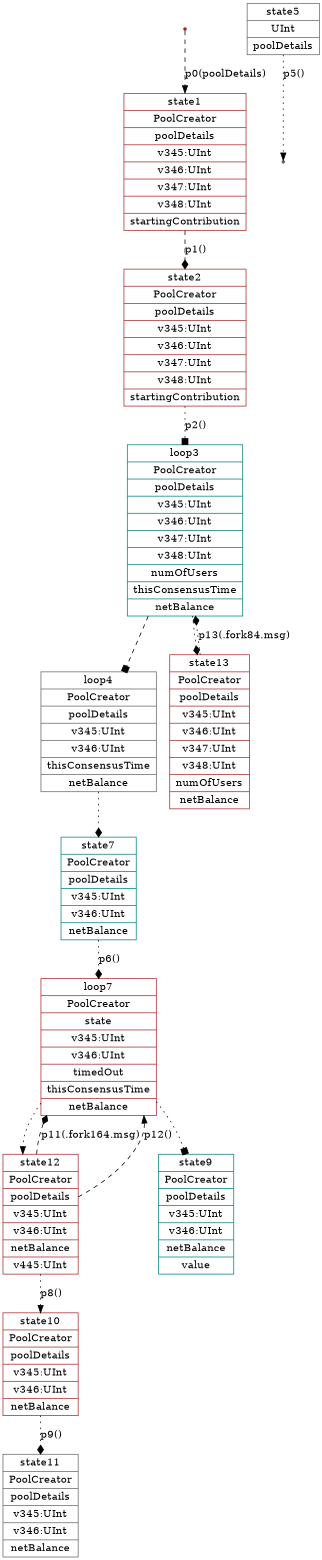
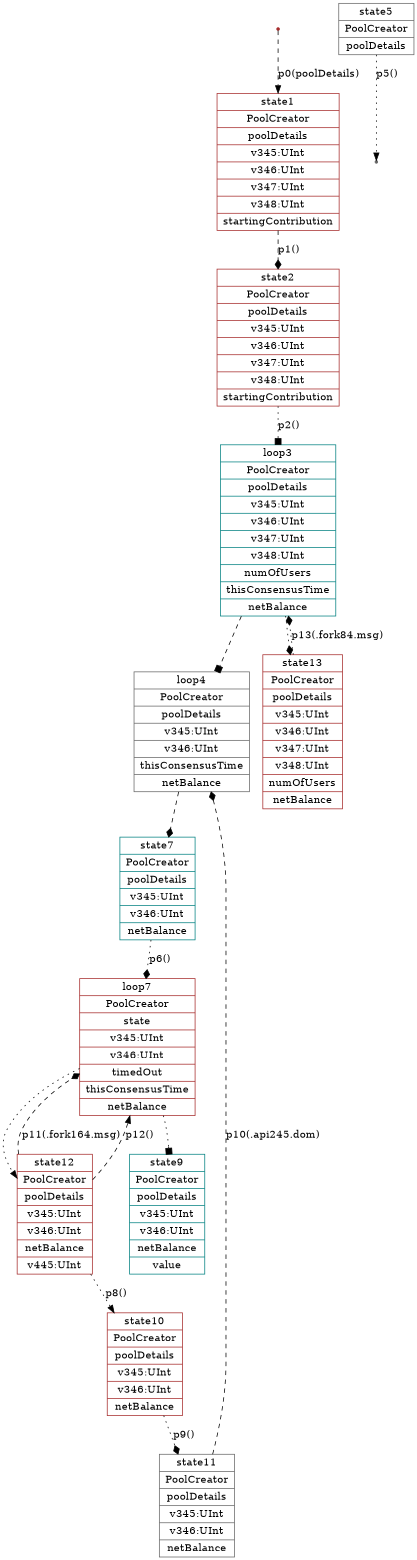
node "state5": text "UInt" -> "PoolCreator"
edge "loop4" -> "state7": style dotted -> dashed
edge "state11" -> "loop4": added, label "p10(.api245.dom)"
